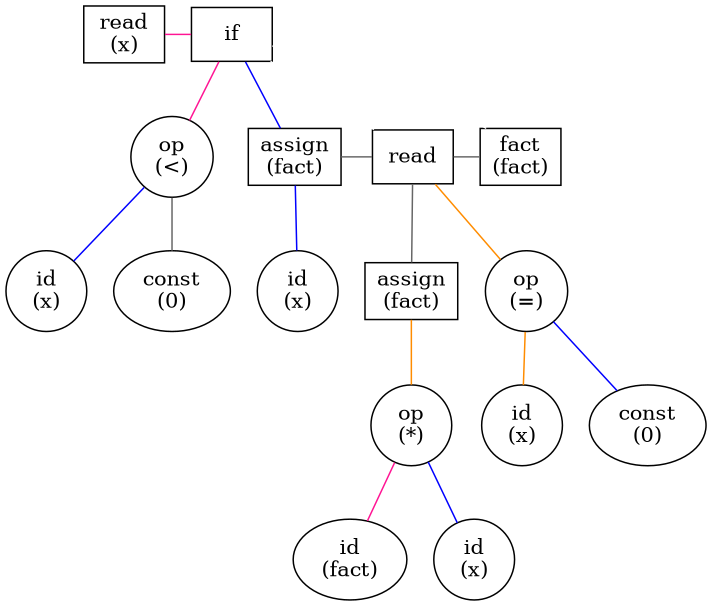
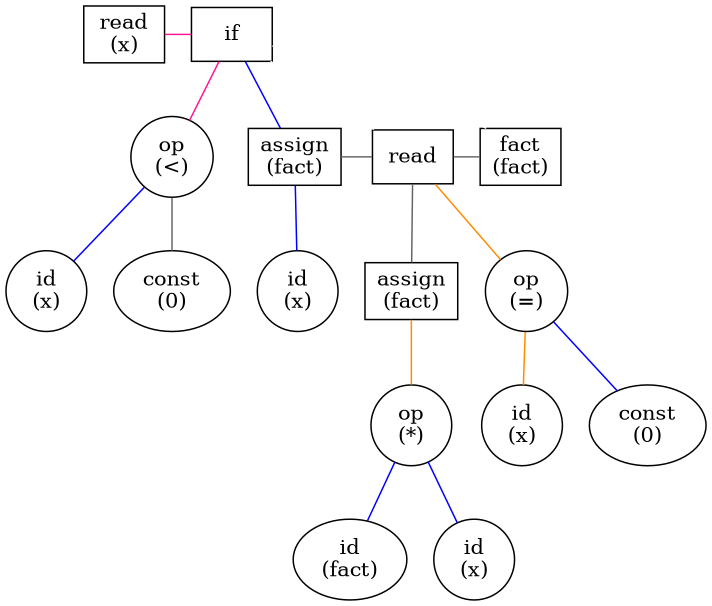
edge "op (*)" -- "id (fact)": color deeppink -> blue
